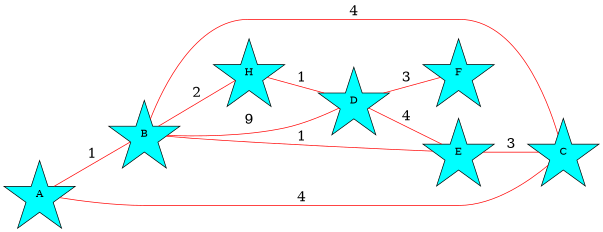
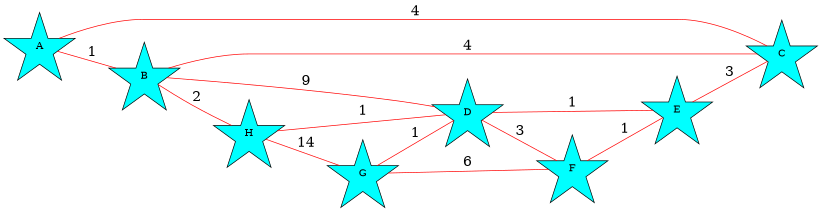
edge "D" -- "E": label "4" -> "1"
edge "B" -- "E": now "F" -- "E"
node "G": added
